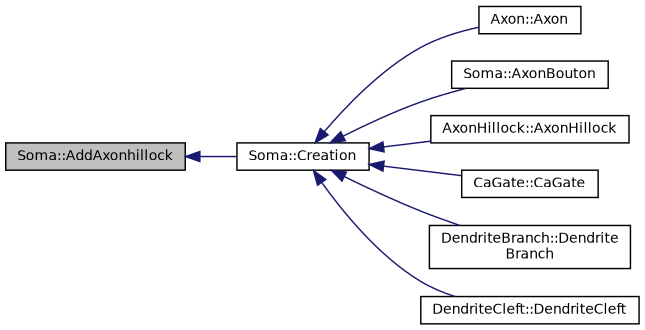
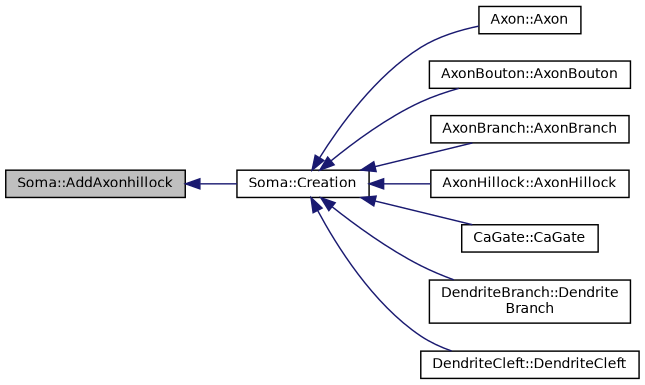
node "Soma::AxonBouton": label "Soma::AxonBouton" -> "AxonBouton::AxonBouton"
node "AxonBranch::AxonBranch": added
